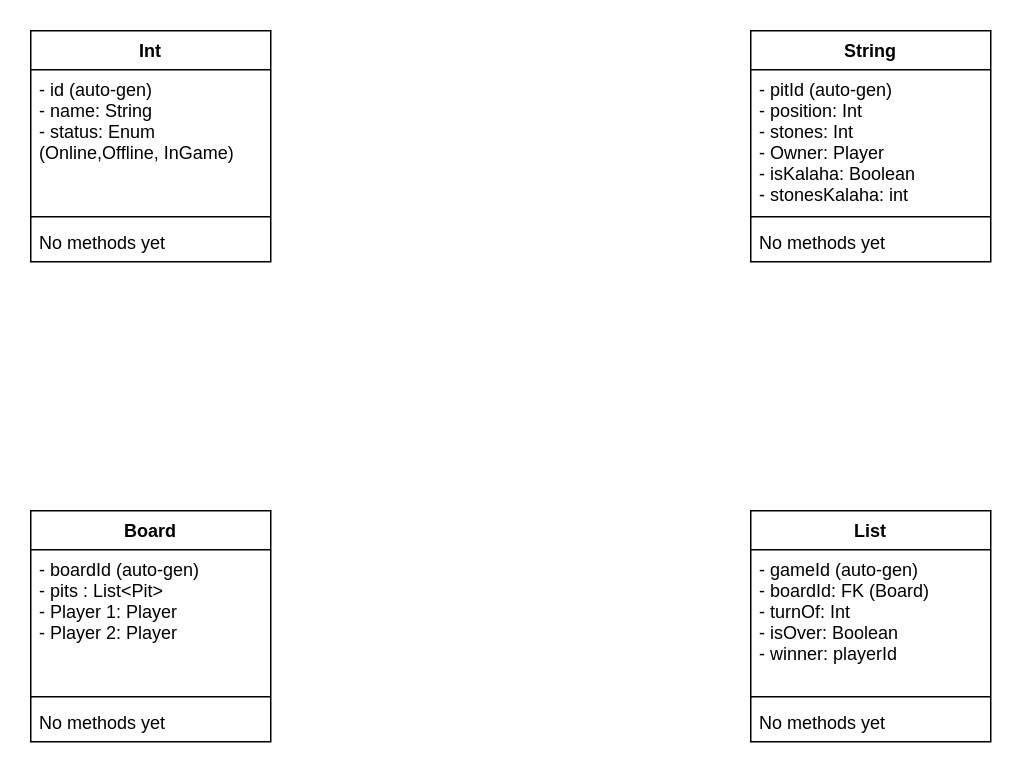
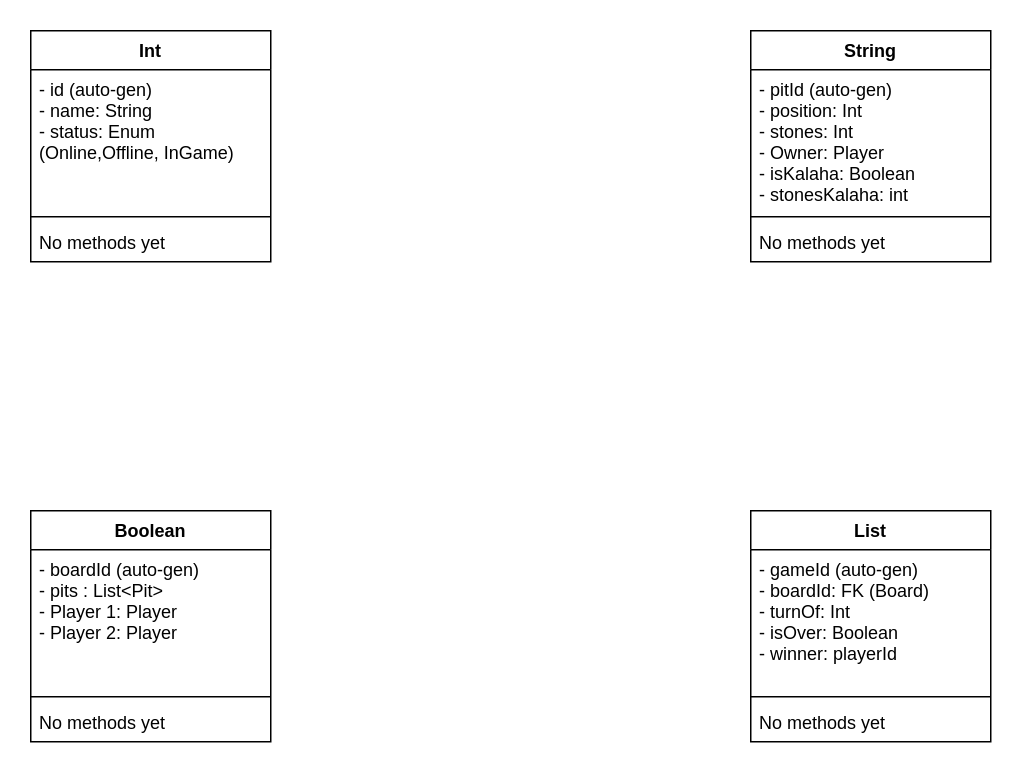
node "Board": label "Board" -> "Boolean"
